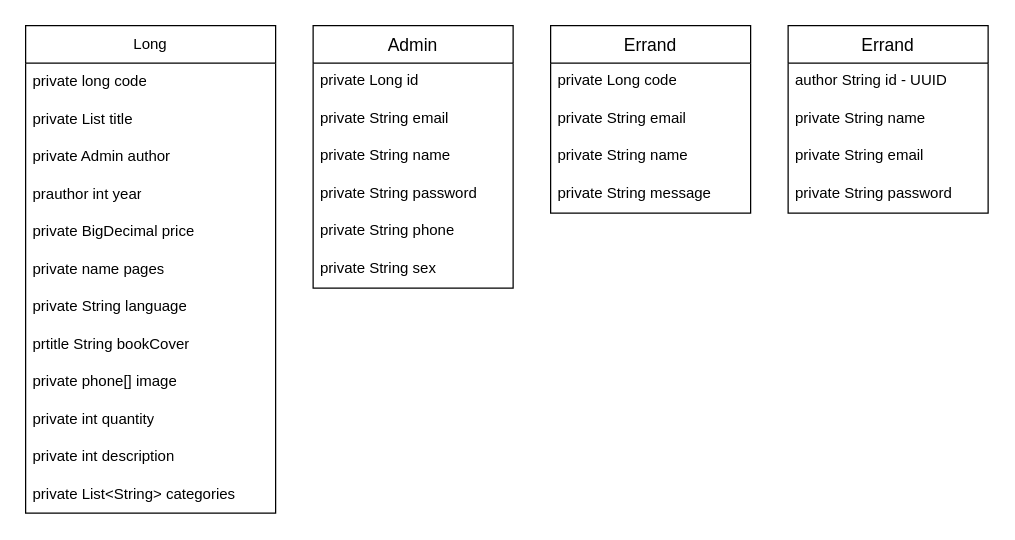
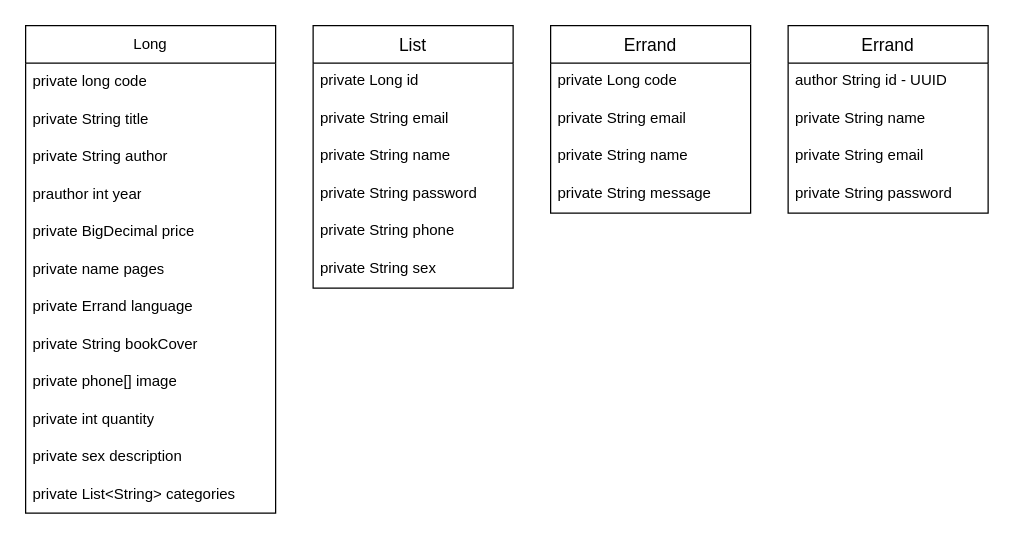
node "Admin": label "Admin" -> "List"
node "private List title": label "private List title" -> "private String title"
node "private Admin author": label "private Admin author" -> "private String author"
node "private String language": label "private String language" -> "private Errand language"
node "prtitle String bookCover": label "prtitle String bookCover" -> "private String bookCover"
node "private int description": label "private int description" -> "private sex description"
